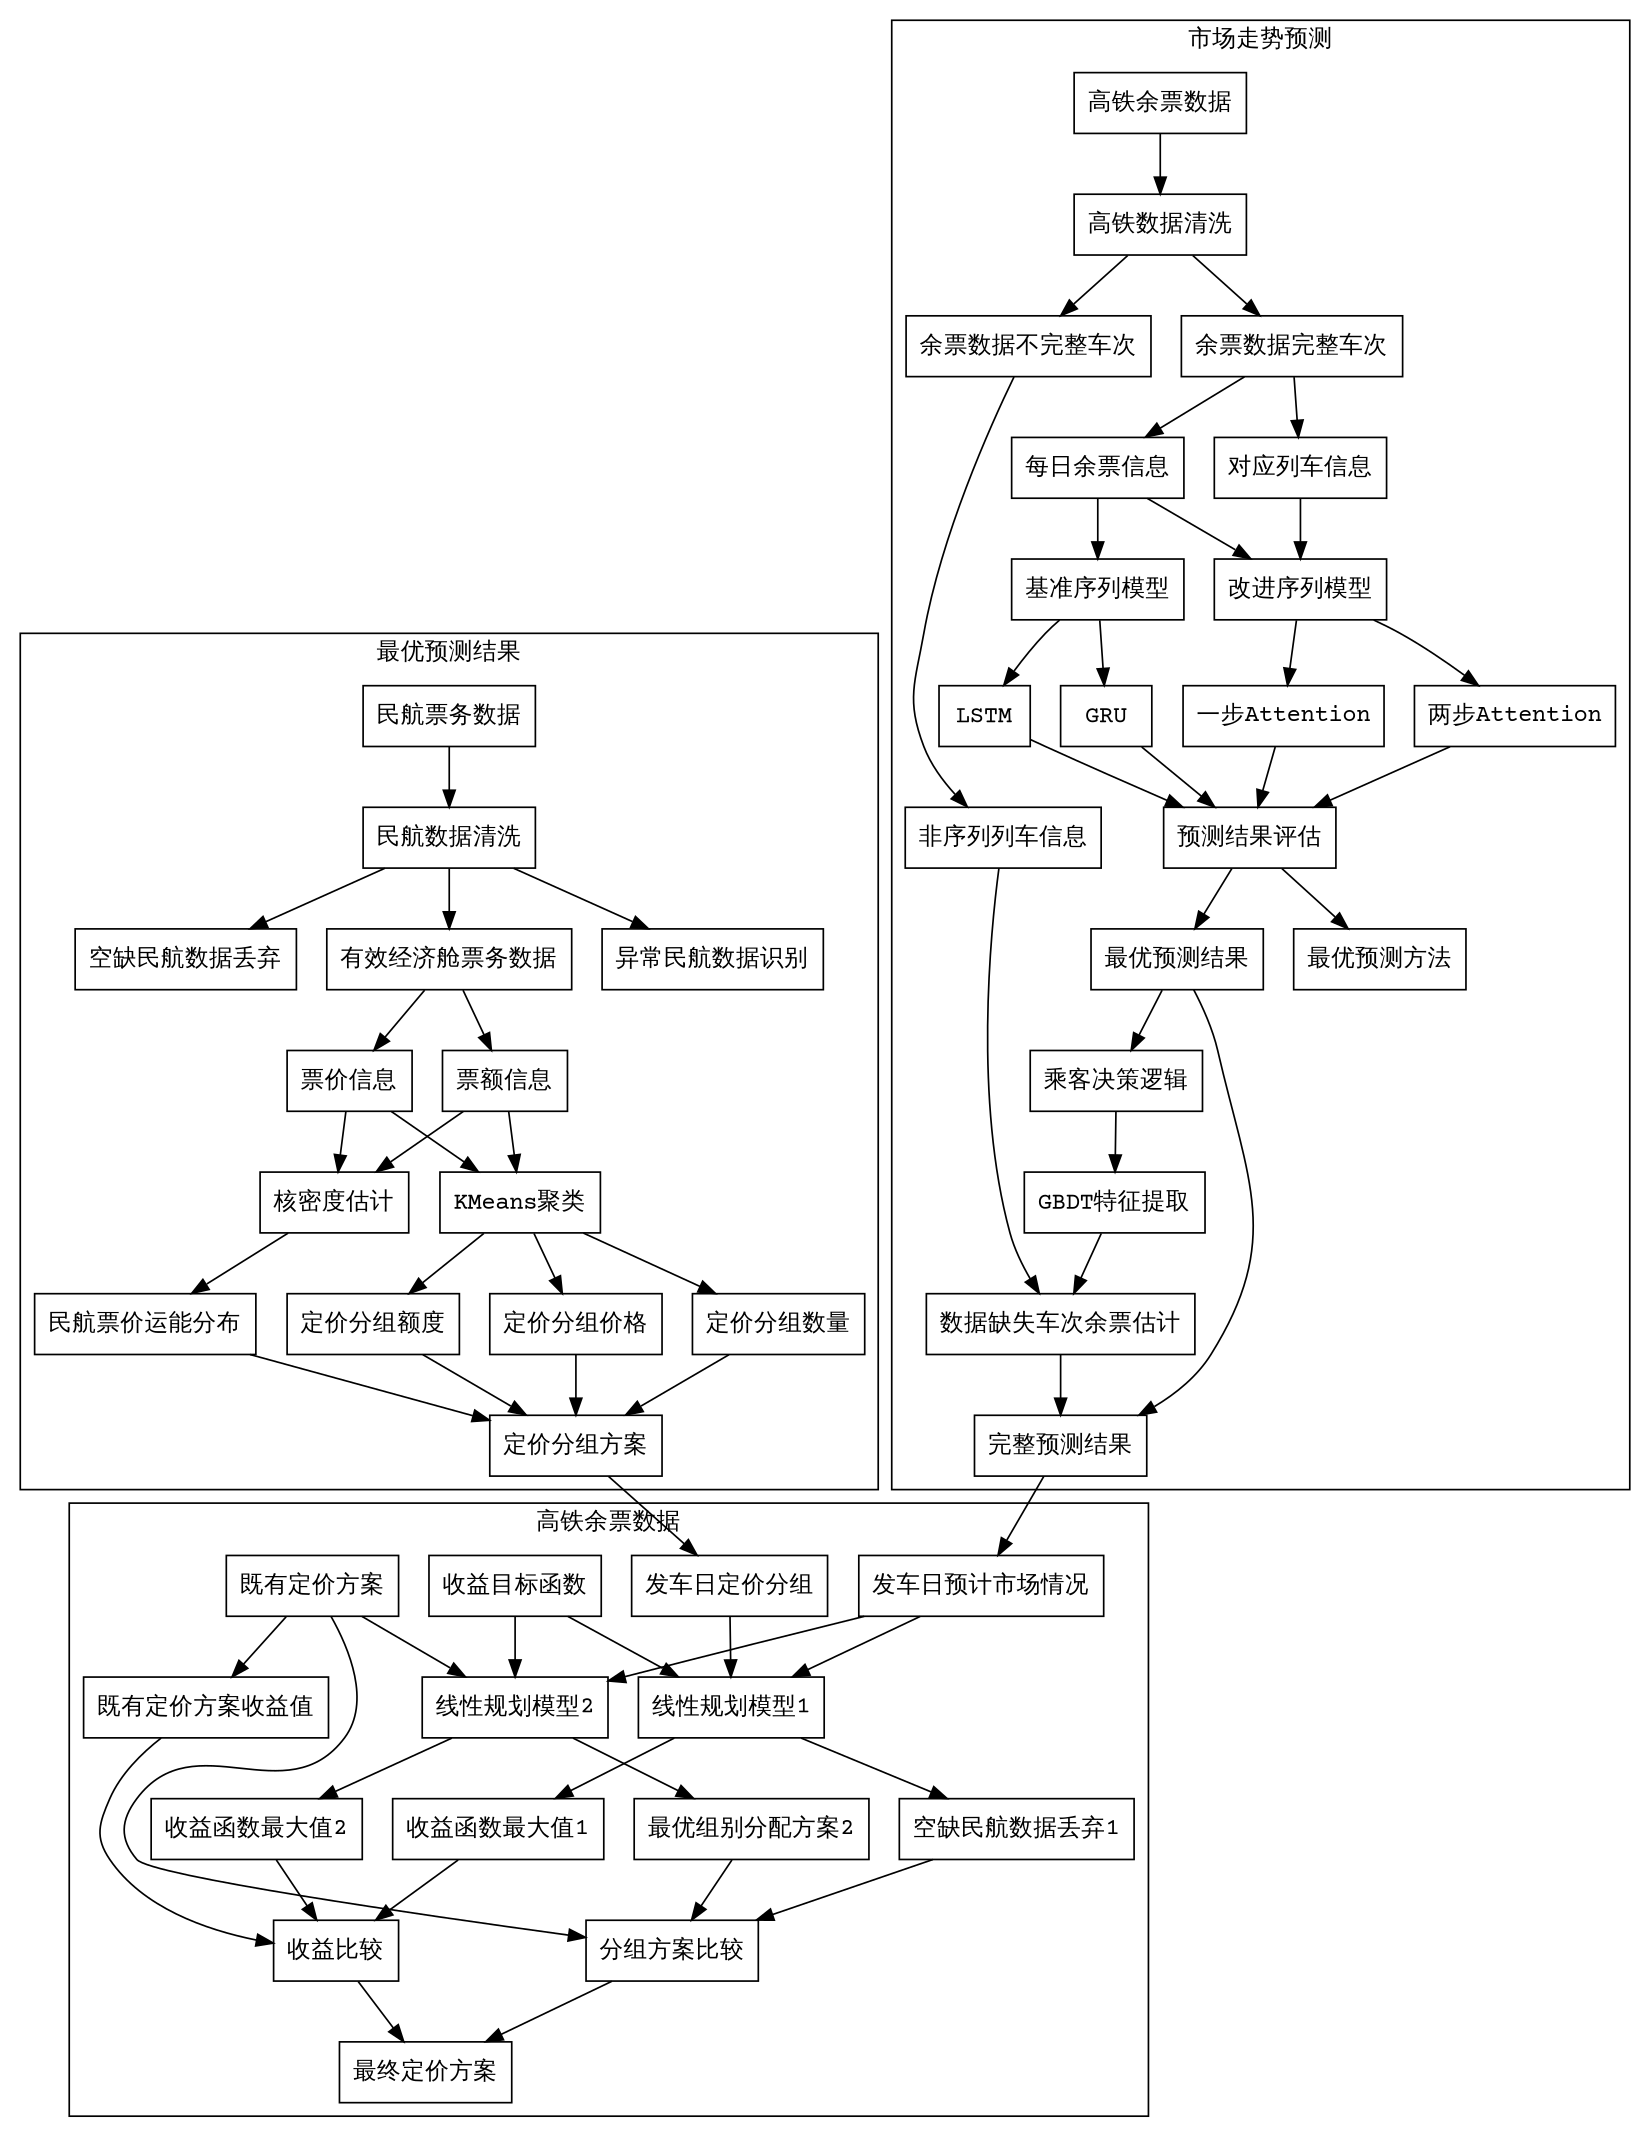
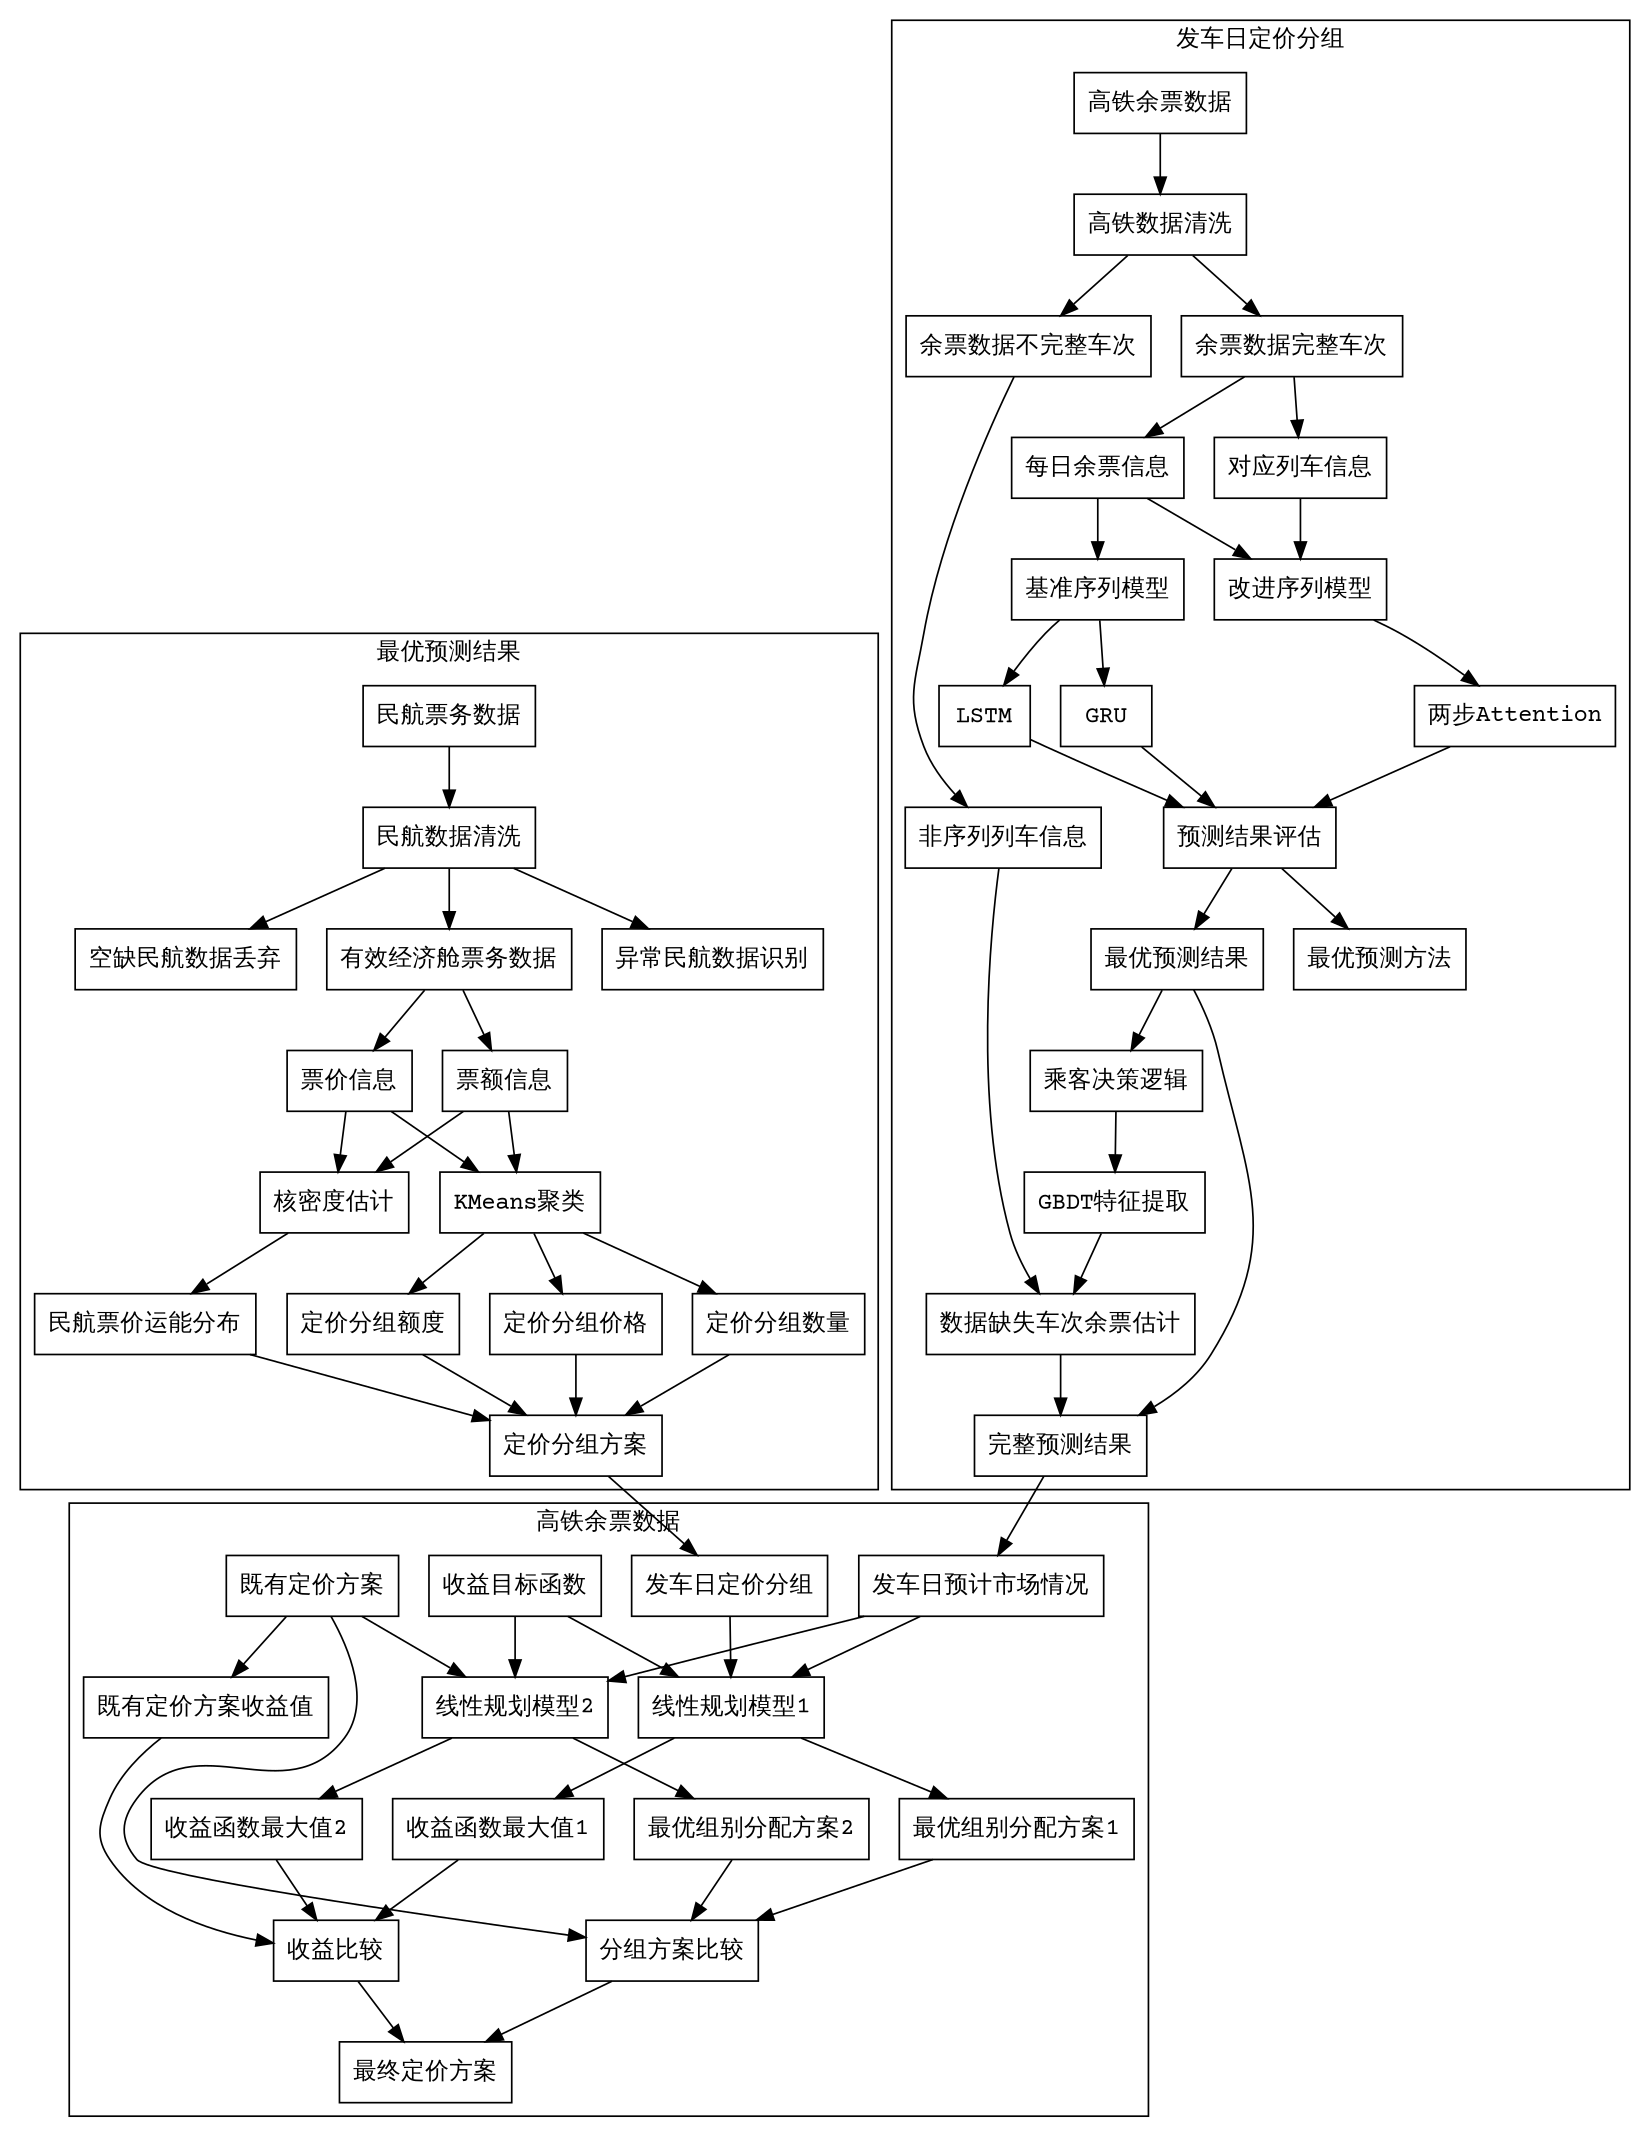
cluster "市场走势预测": label "市场走势预测" -> "发车日定价分组"
node "一步Attention": removed
node "空缺民航数据丢弃1": label "空缺民航数据丢弃1" -> "最优组别分配方案1"
